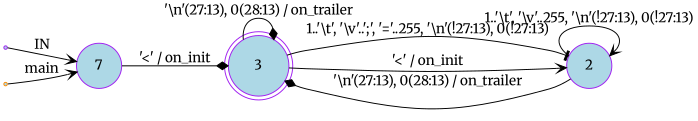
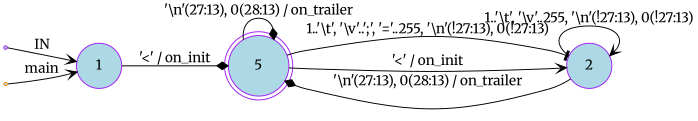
node "7": label "7" -> "1"
node "3": label "3" -> "5"
